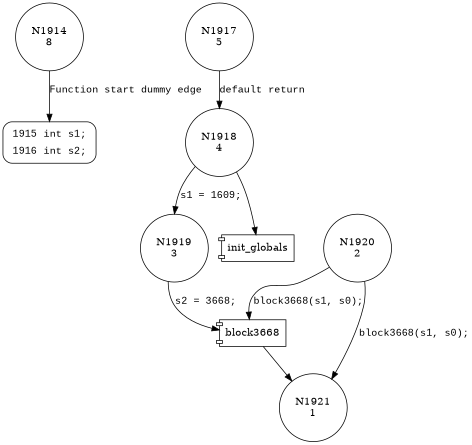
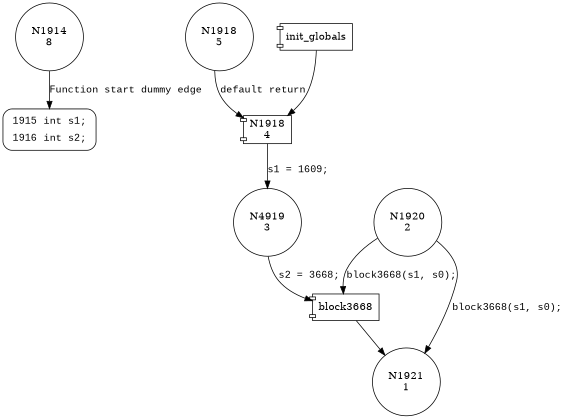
node "N1917 5": label "N1917 5" -> "N1918 5"
node "N1918 4": shape circle -> component
edge "N1918 4" -> "init_globals": reversed
node "N1919 3": label "N1919 3" -> "N4919 3"
